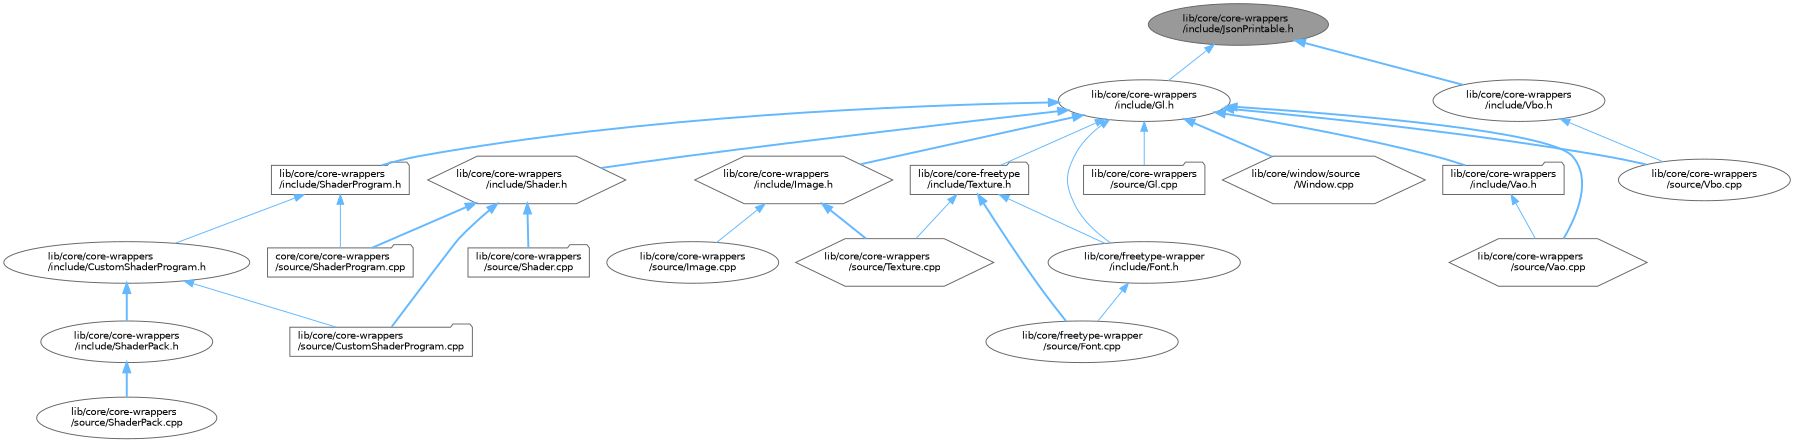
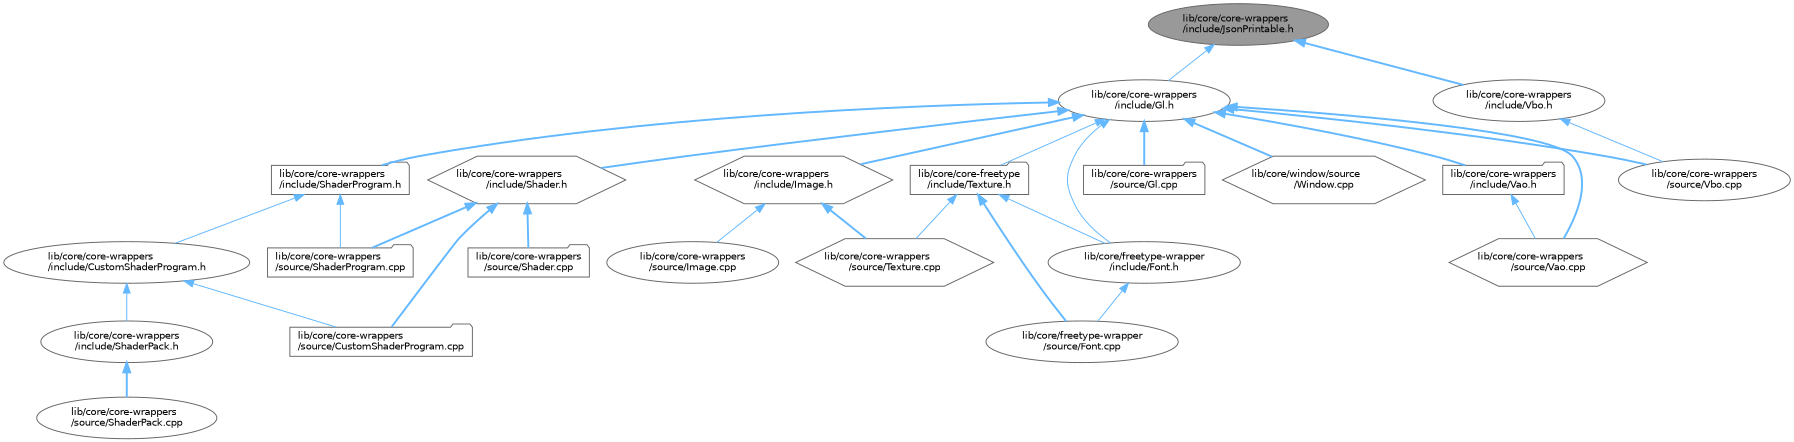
edge "lib/core/core-wrappers /source/Gl.cpp" -> "lib/core/core-wrappers /include/Gl.h": style solid -> bold
node "core/core/core-wrappers /source/ShaderProgram.cpp": label "core/core/core-wrappers /source/ShaderProgram.cpp" -> "lib/core/core-wrappers /source/ShaderProgram.cpp"
edge "lib/core/core-wrappers /include/ShaderPack.h" -> "lib/core/core-wrappers /include/CustomShaderProgram.h": style bold -> solid
